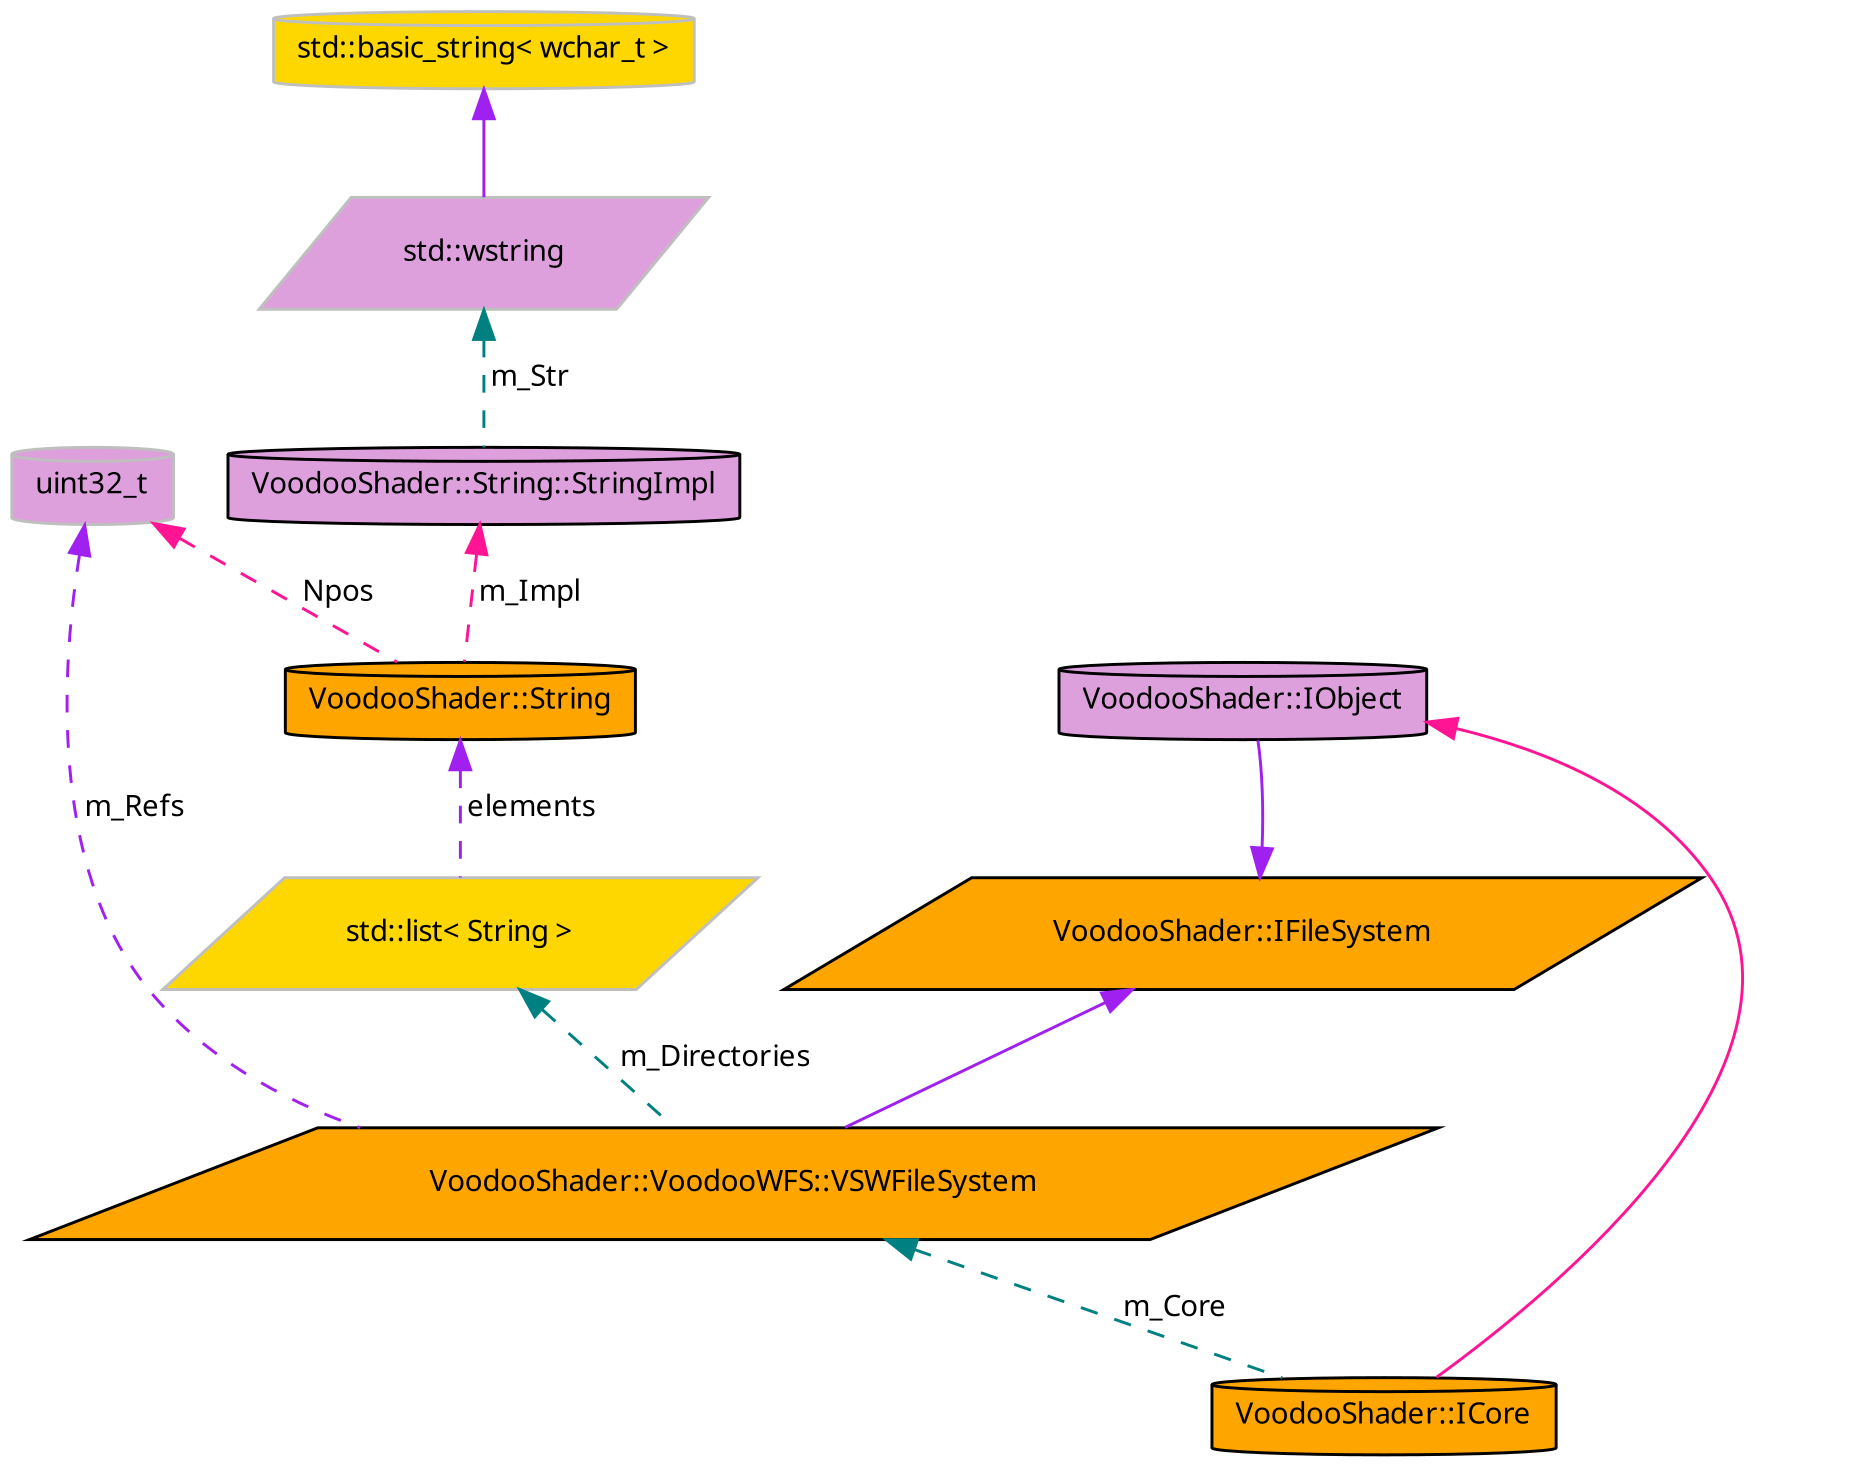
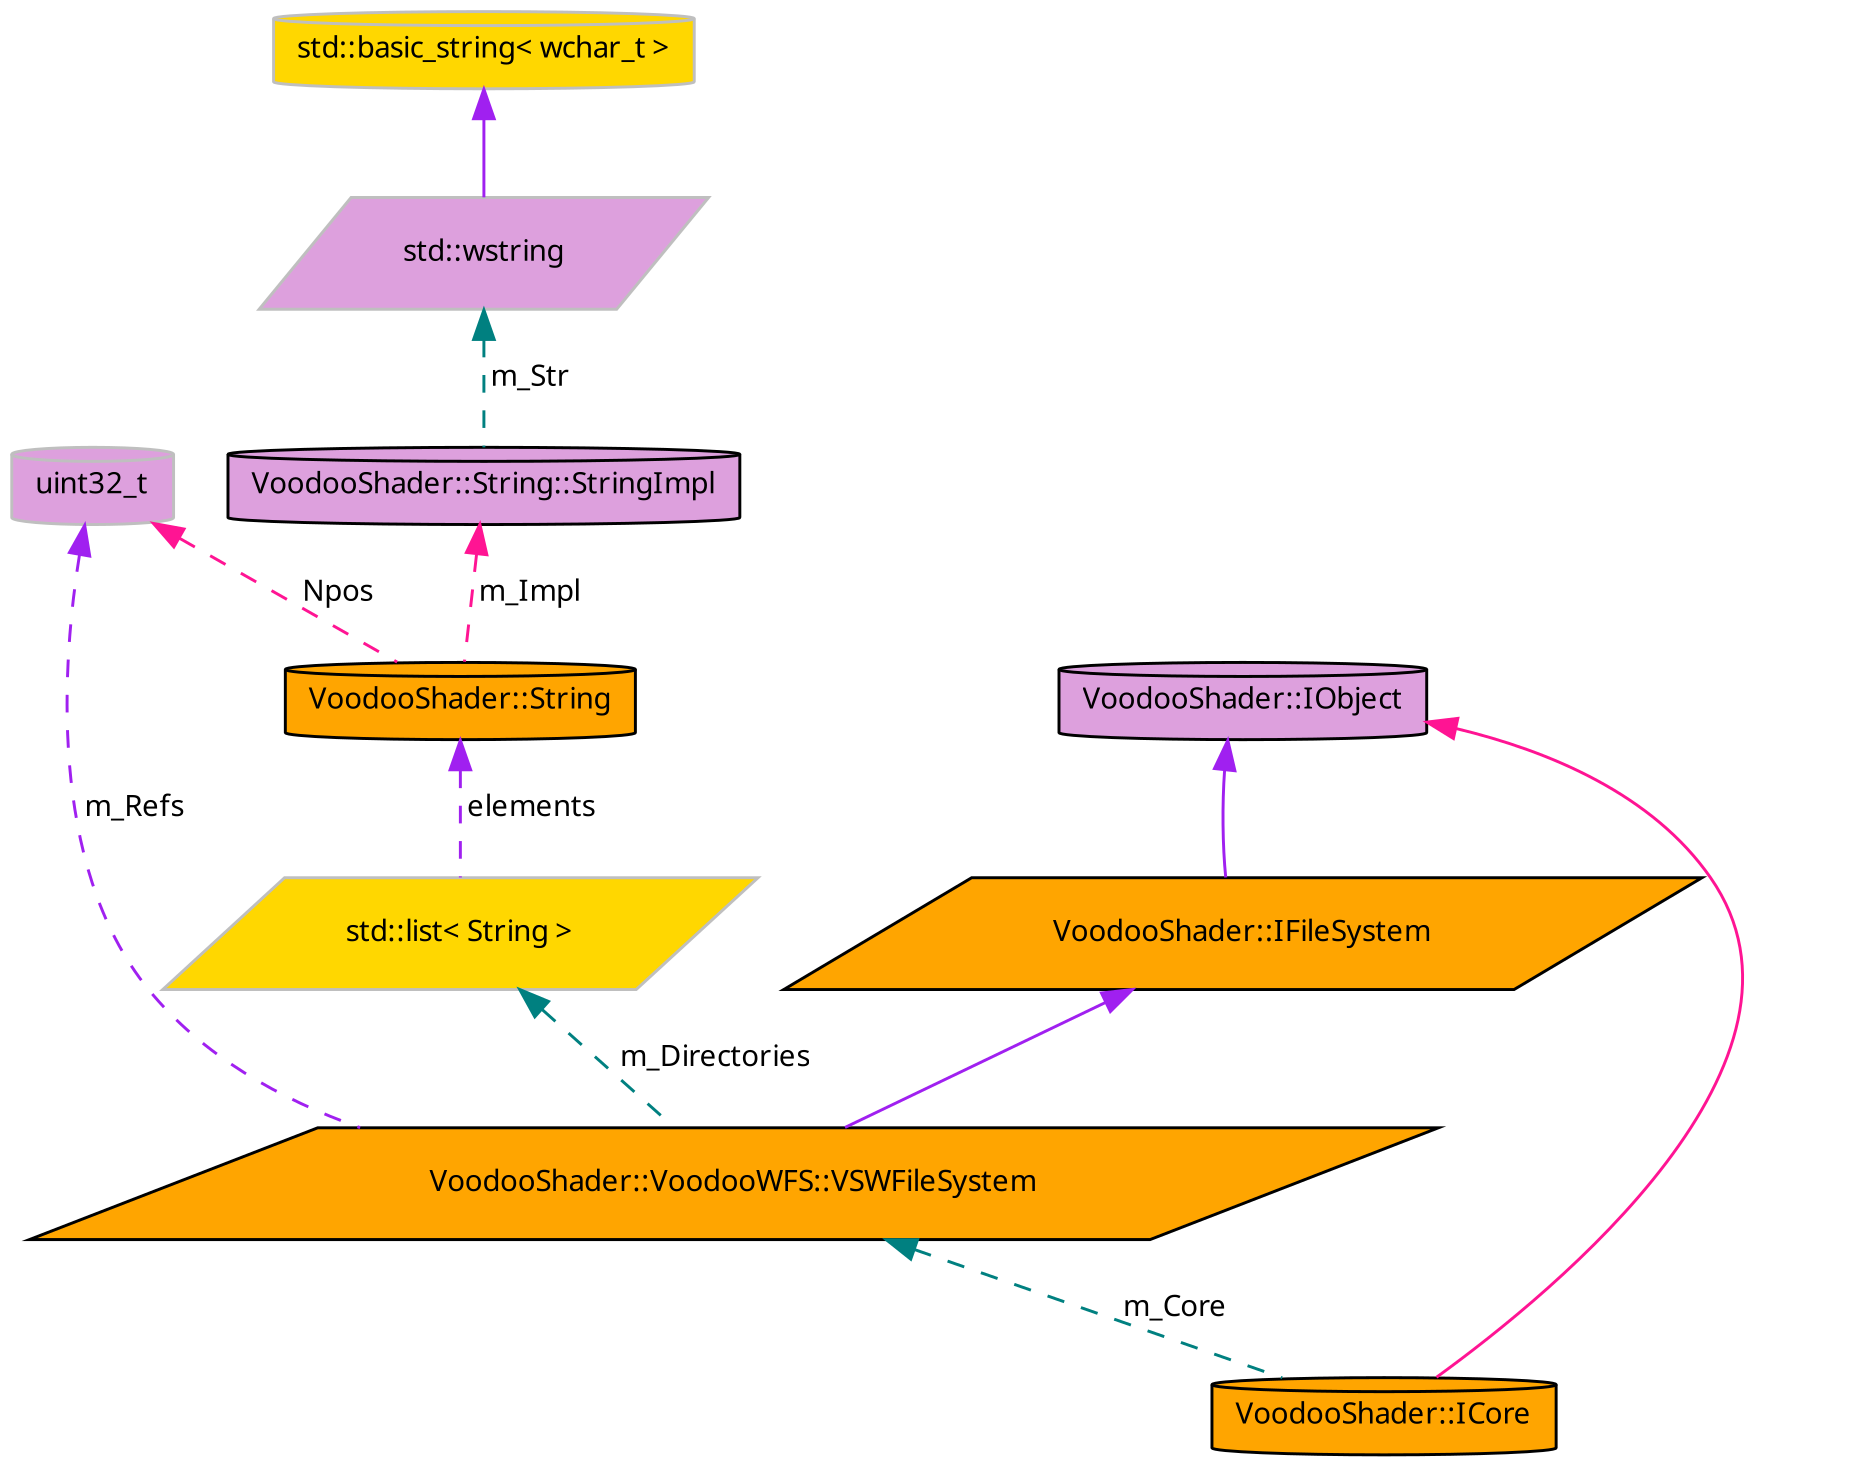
edge "VoodooShader::IObject" -> "VoodooShader::IFileSystem": reversed
